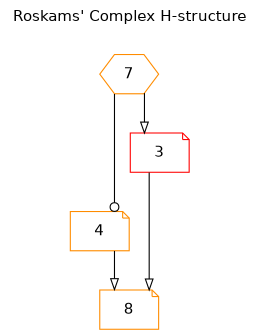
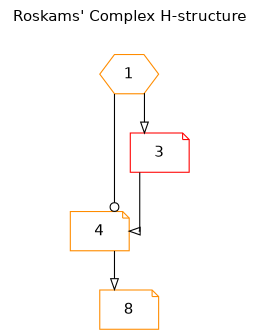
node "7": label "7" -> "1"
edge "3" -> "8": now "3" -> "4"
